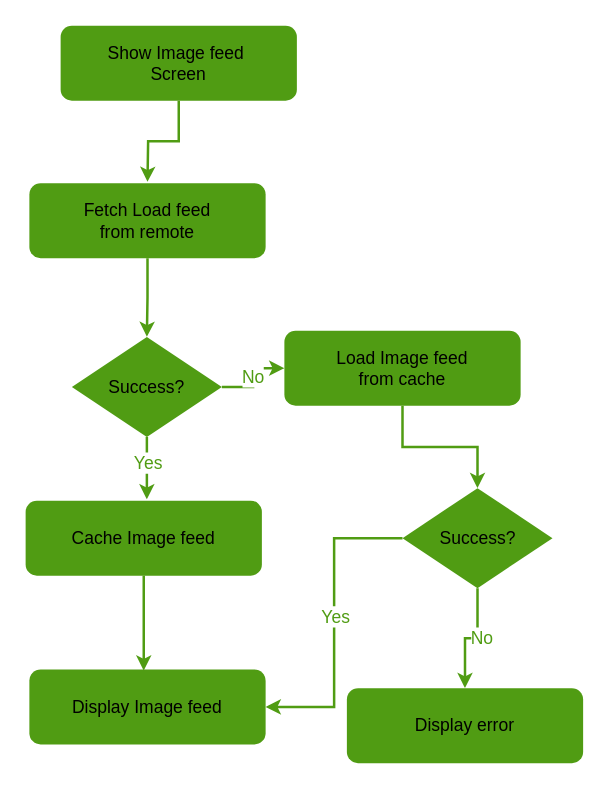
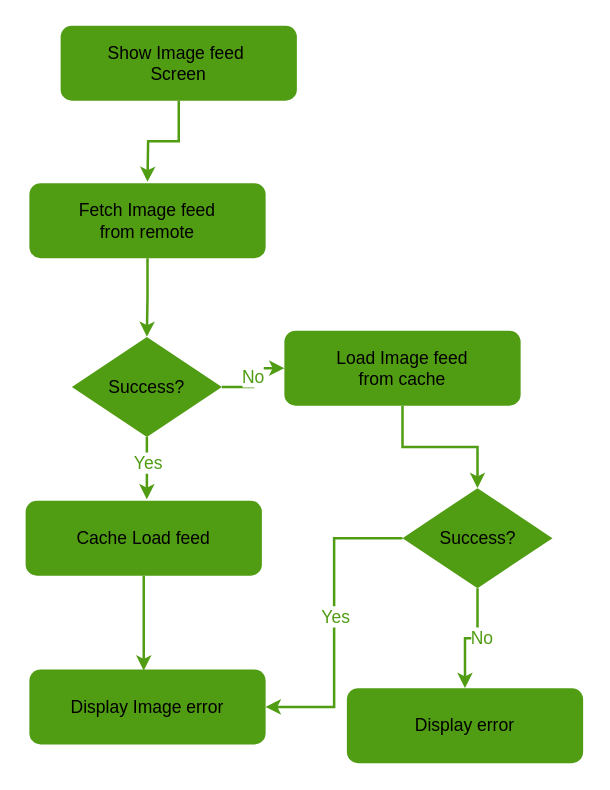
node "Fetch Load feed from remote": label "Fetch Load feed from remote" -> "Fetch Image feed from remote"
node "Cache Image feed": label "Cache Image feed" -> "Cache Load feed"
node "Display Image feed": label "Display Image feed" -> "Display Image error"
